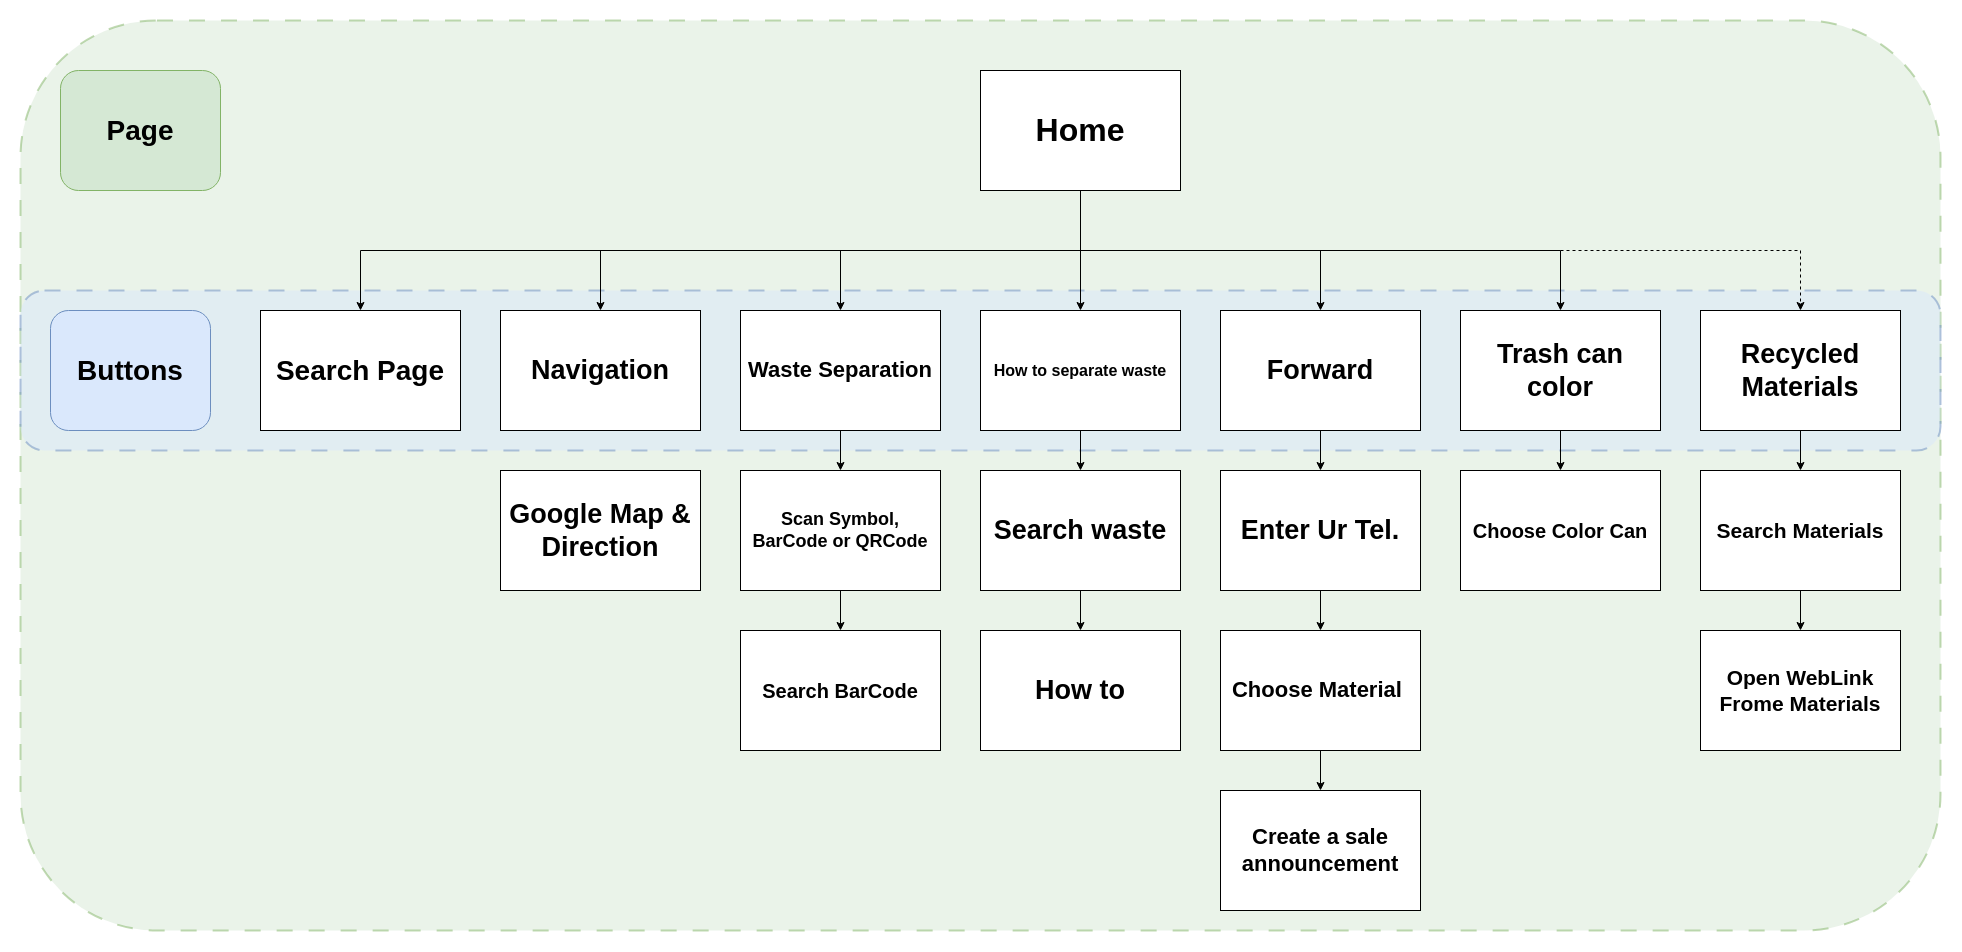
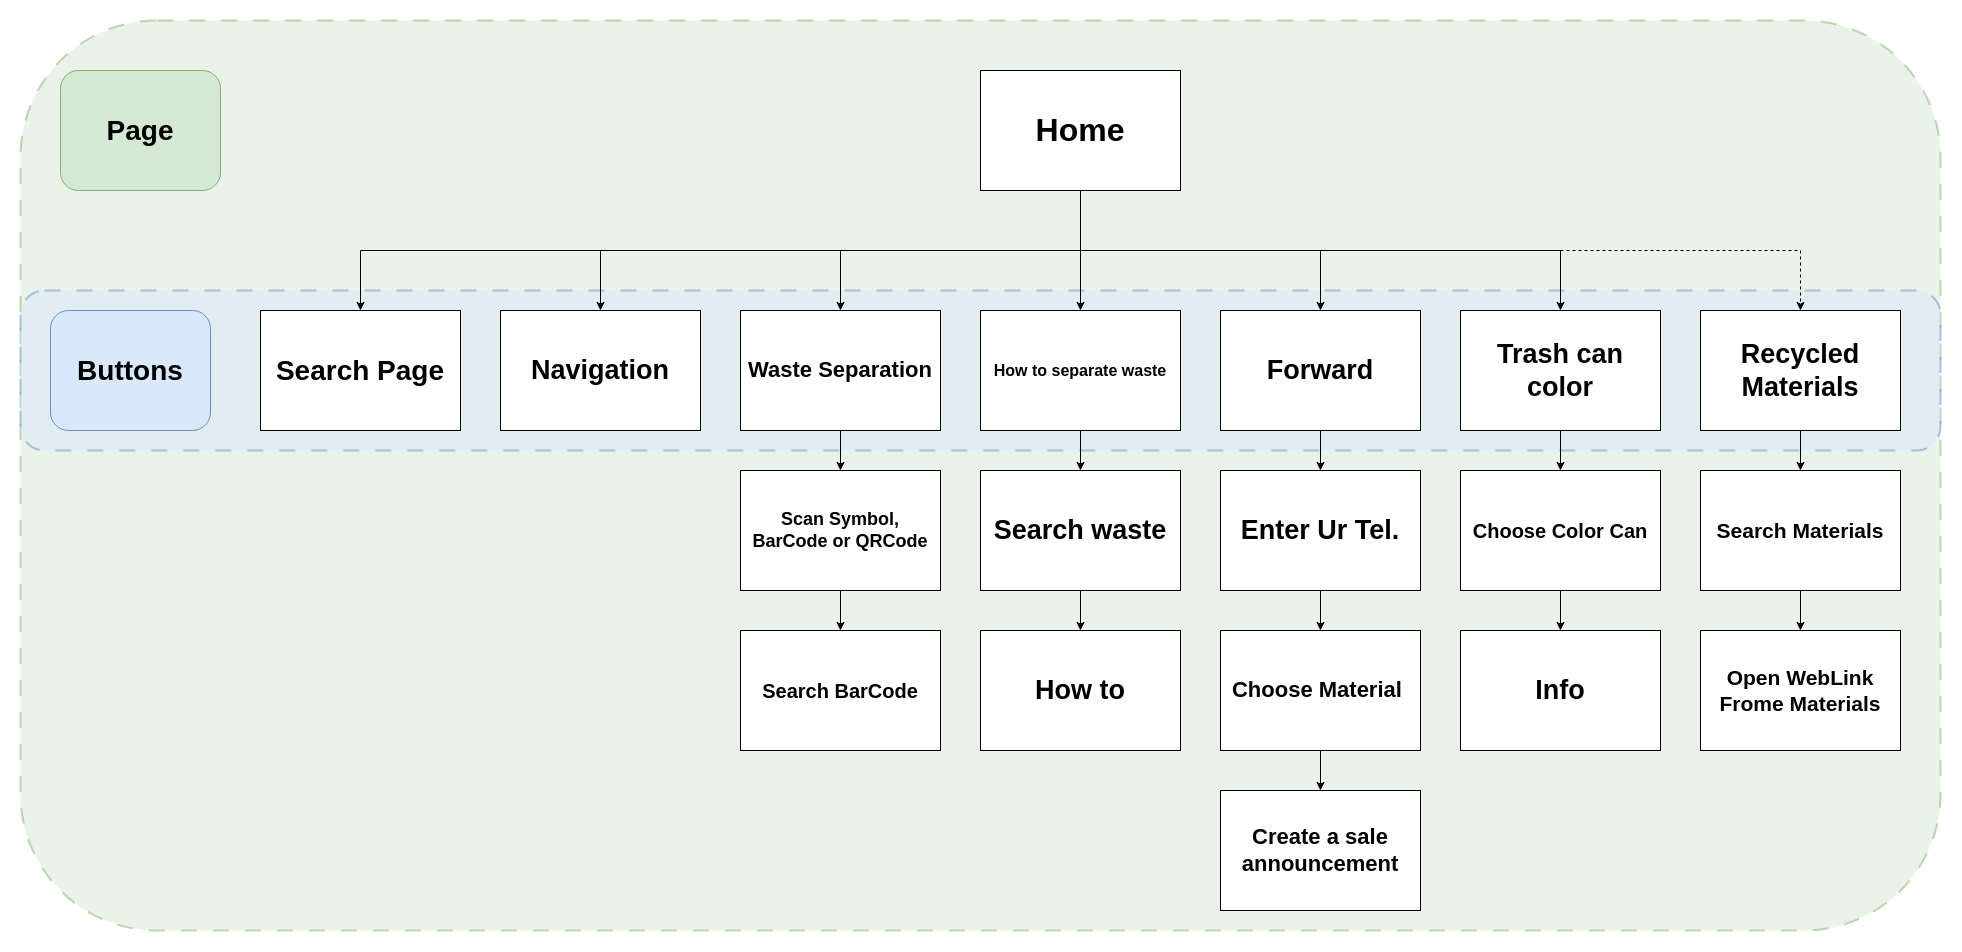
node "Google Map & Direction": removed
edge "Choose Color Can" -> "Info": added
node "Info": added
